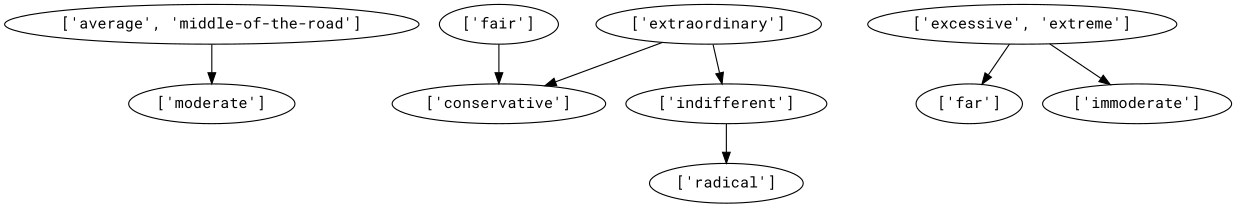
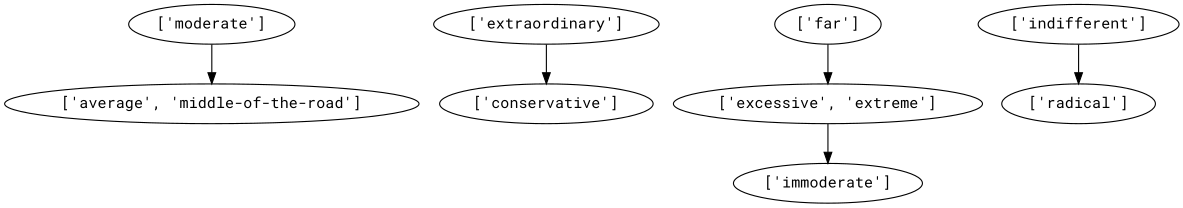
node "['fair']": removed
edge "['average', 'middle-of-the-road']" -> "['moderate']": reversed
edge "['extraordinary']" -> "['indifferent']": removed
edge "['excessive', 'extreme']" -> "['far']": reversed
